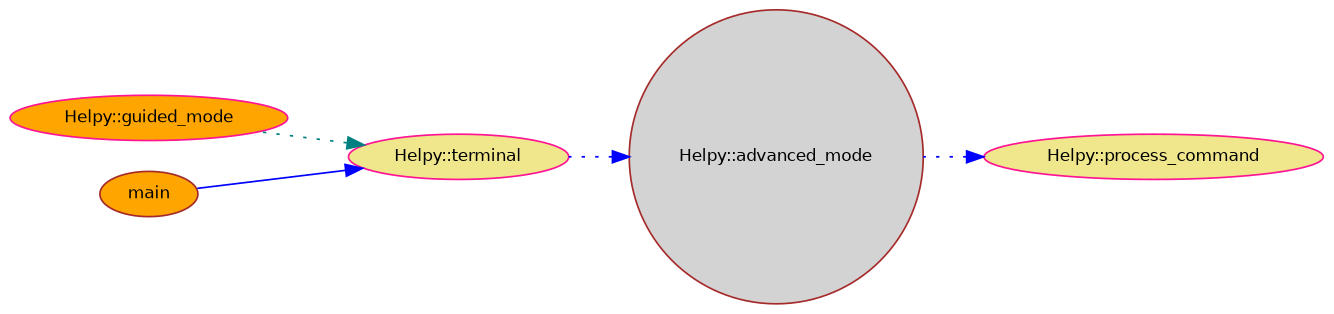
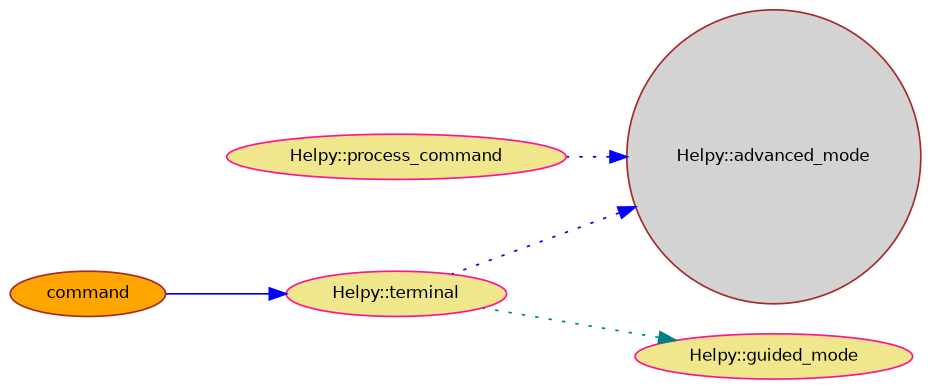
node "Helpy::guided_mode": fillcolor orange -> khaki
edge "Helpy::guided_mode" -> "Helpy::terminal": reversed
edge "Helpy::advanced_mode" -> "Helpy::process_command": reversed
node "main": label "main" -> "command"
